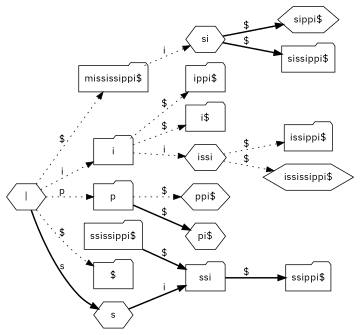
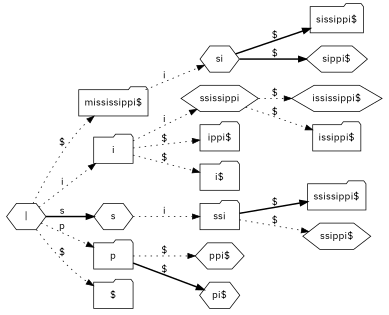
node "issi": label "issi" -> "ssissippi"
edge "ssissippi$" -> "ssi": reversed
edge "ssi" -> "ssippi$": style bold -> dotted
node "ssippi$": shape folder -> hexagon
edge "s" -> "ssi": style bold -> dotted
